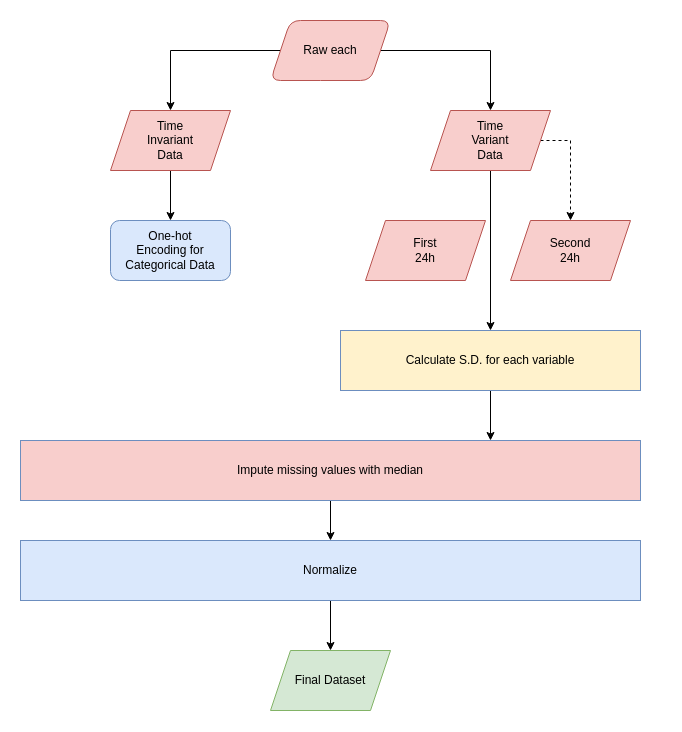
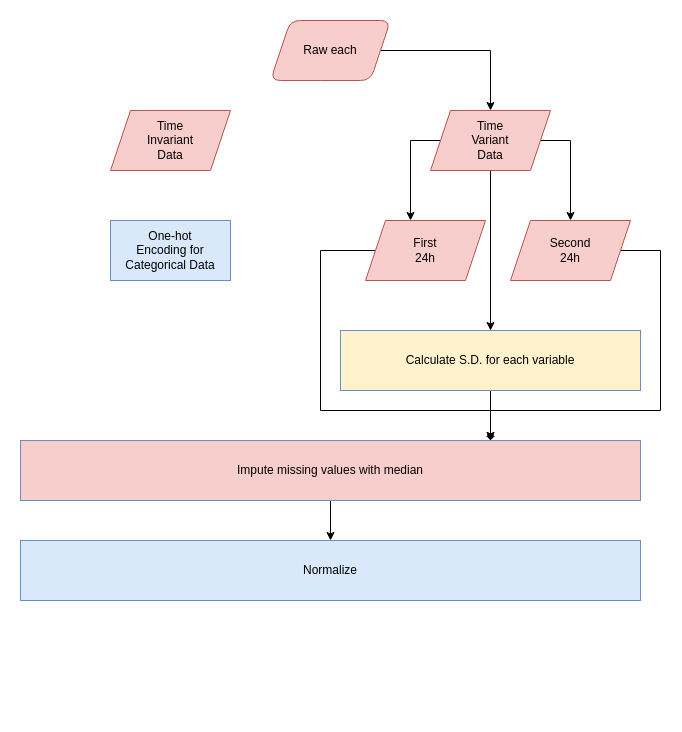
edge "Raw each" -> "Time Invariant Data": removed
edge "Time Variant Data" -> "First 24h": added
edge "Time Variant Data" -> "Second 24h": style dashed -> solid
edge "Time Invariant Data" -> "One-hot Encoding for Categorical Data": removed
node "One-hot Encoding for Categorical Data": shape rounded rectangle -> rectangle
edge "First 24h" -> "Impute missing values with median": added
edge "Second 24h" -> "Impute missing values with median": added
edge "Calculate S.D. for each variable" -> "Impute missing values with median": arrowhead classic -> diamond
edge "Normalize" -> "Final Dataset": removed
node "Final Dataset": removed
